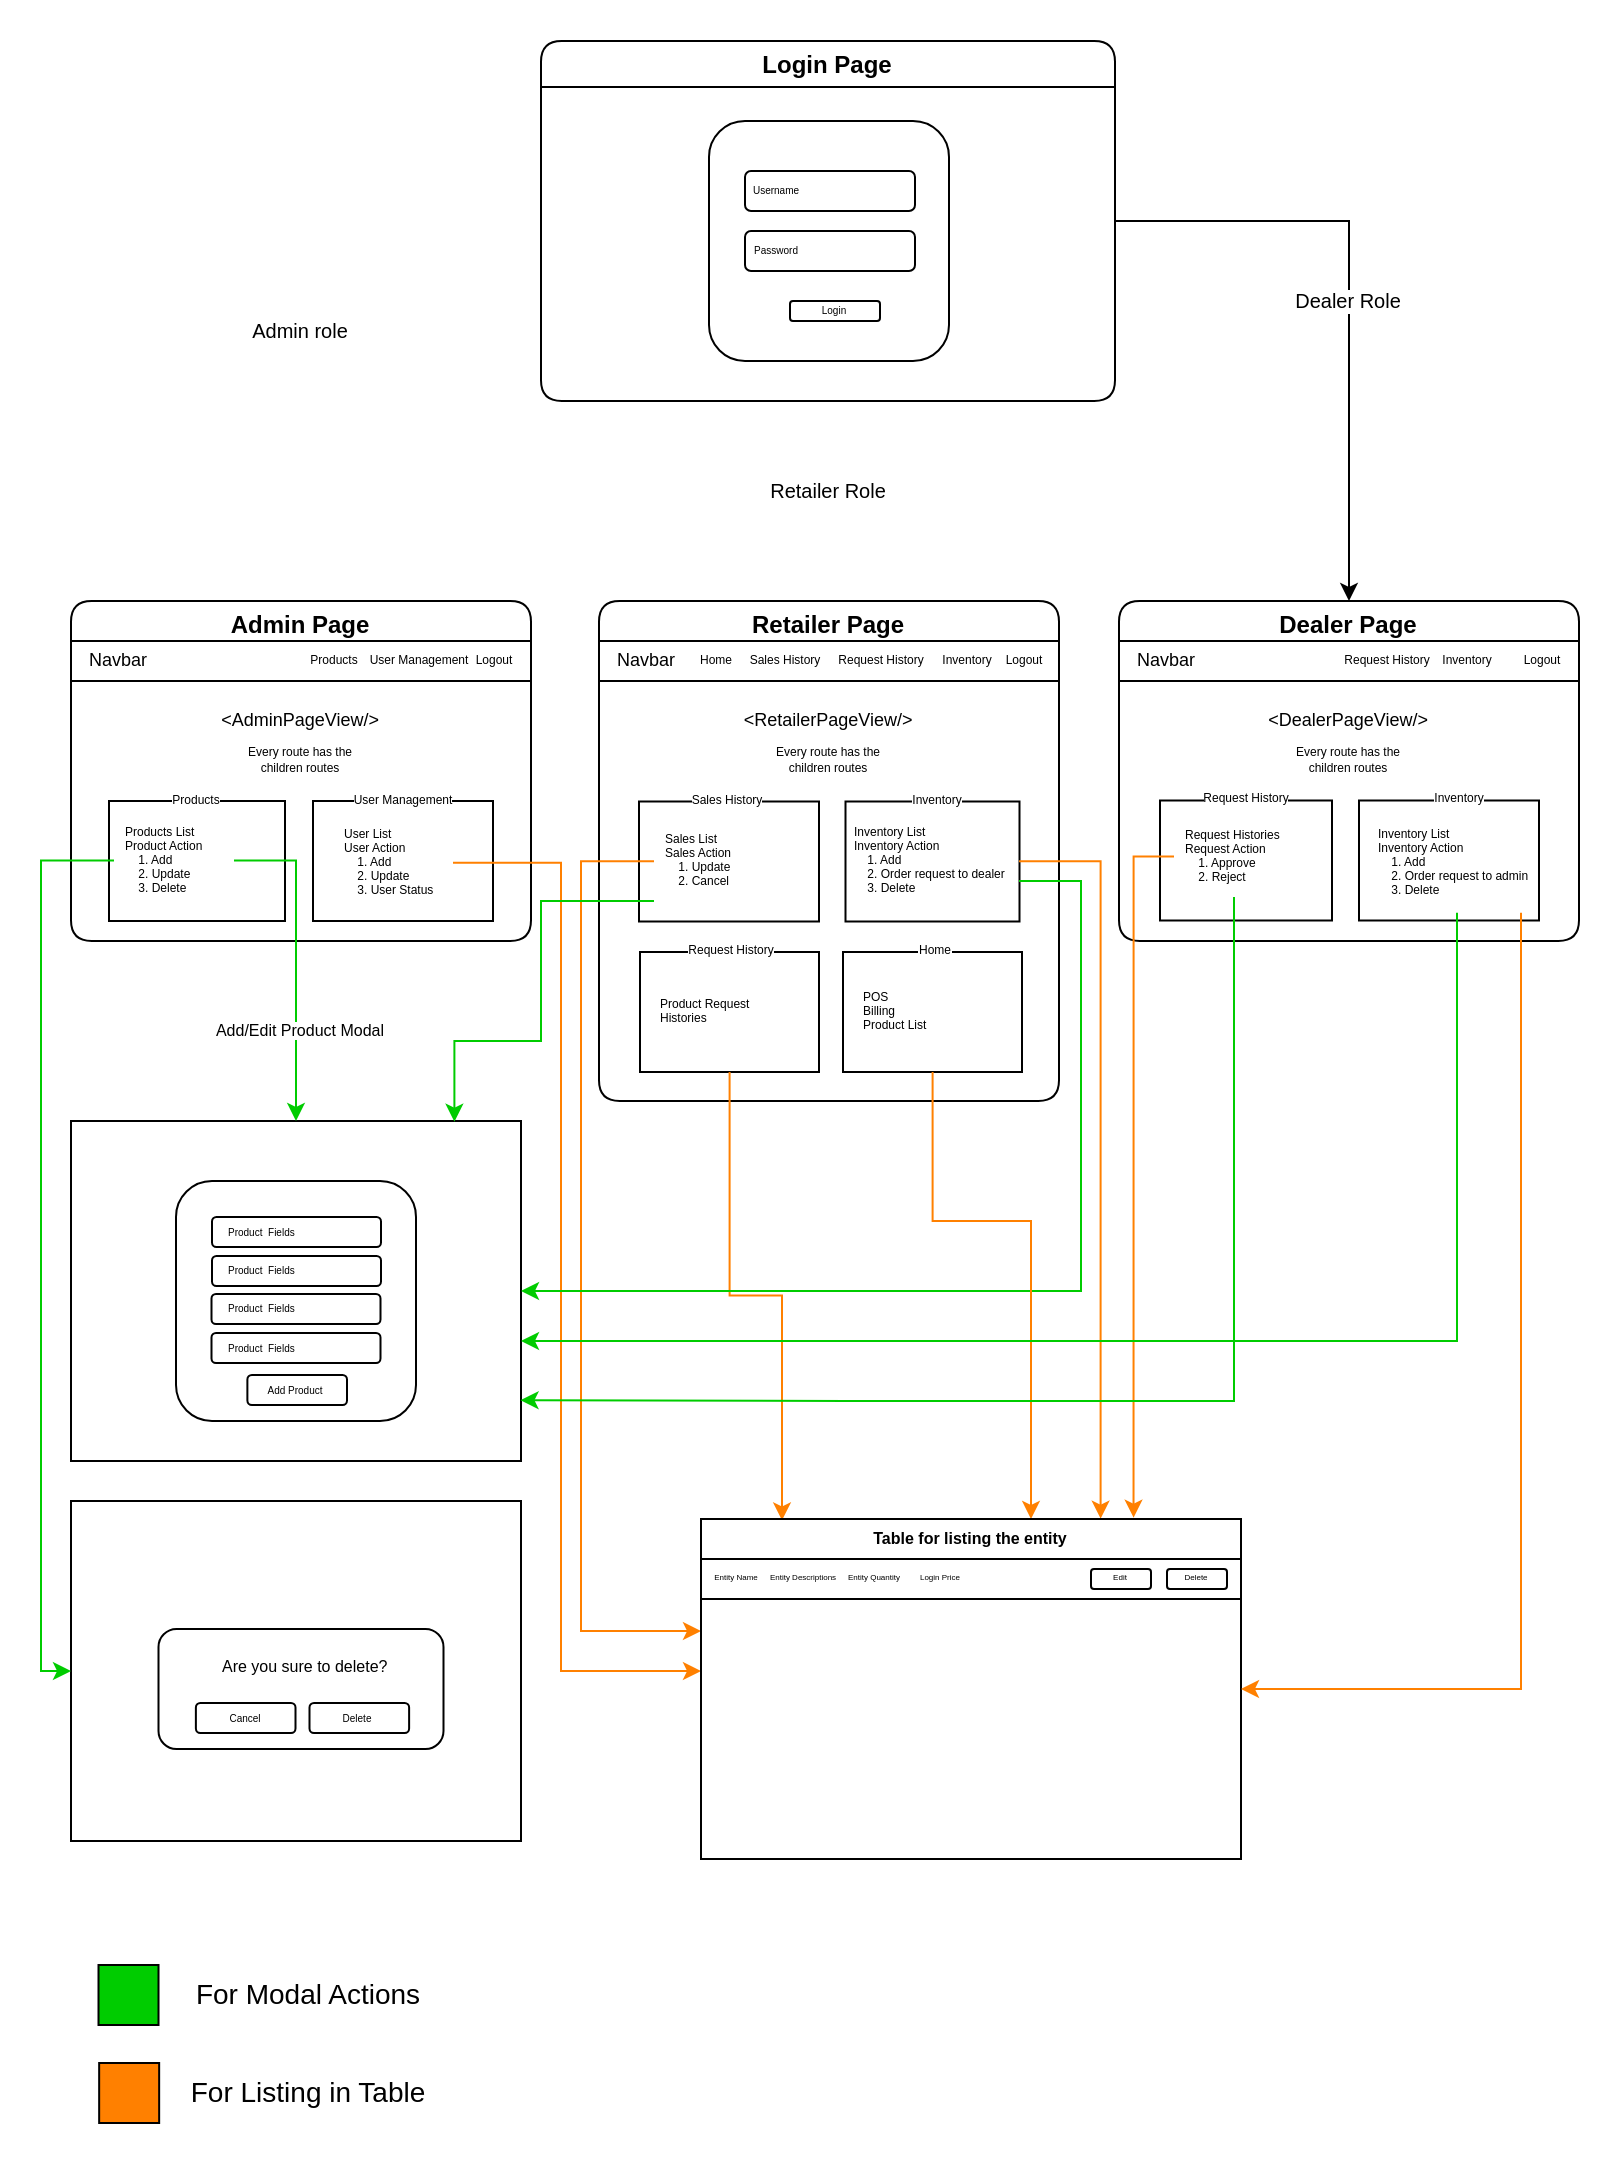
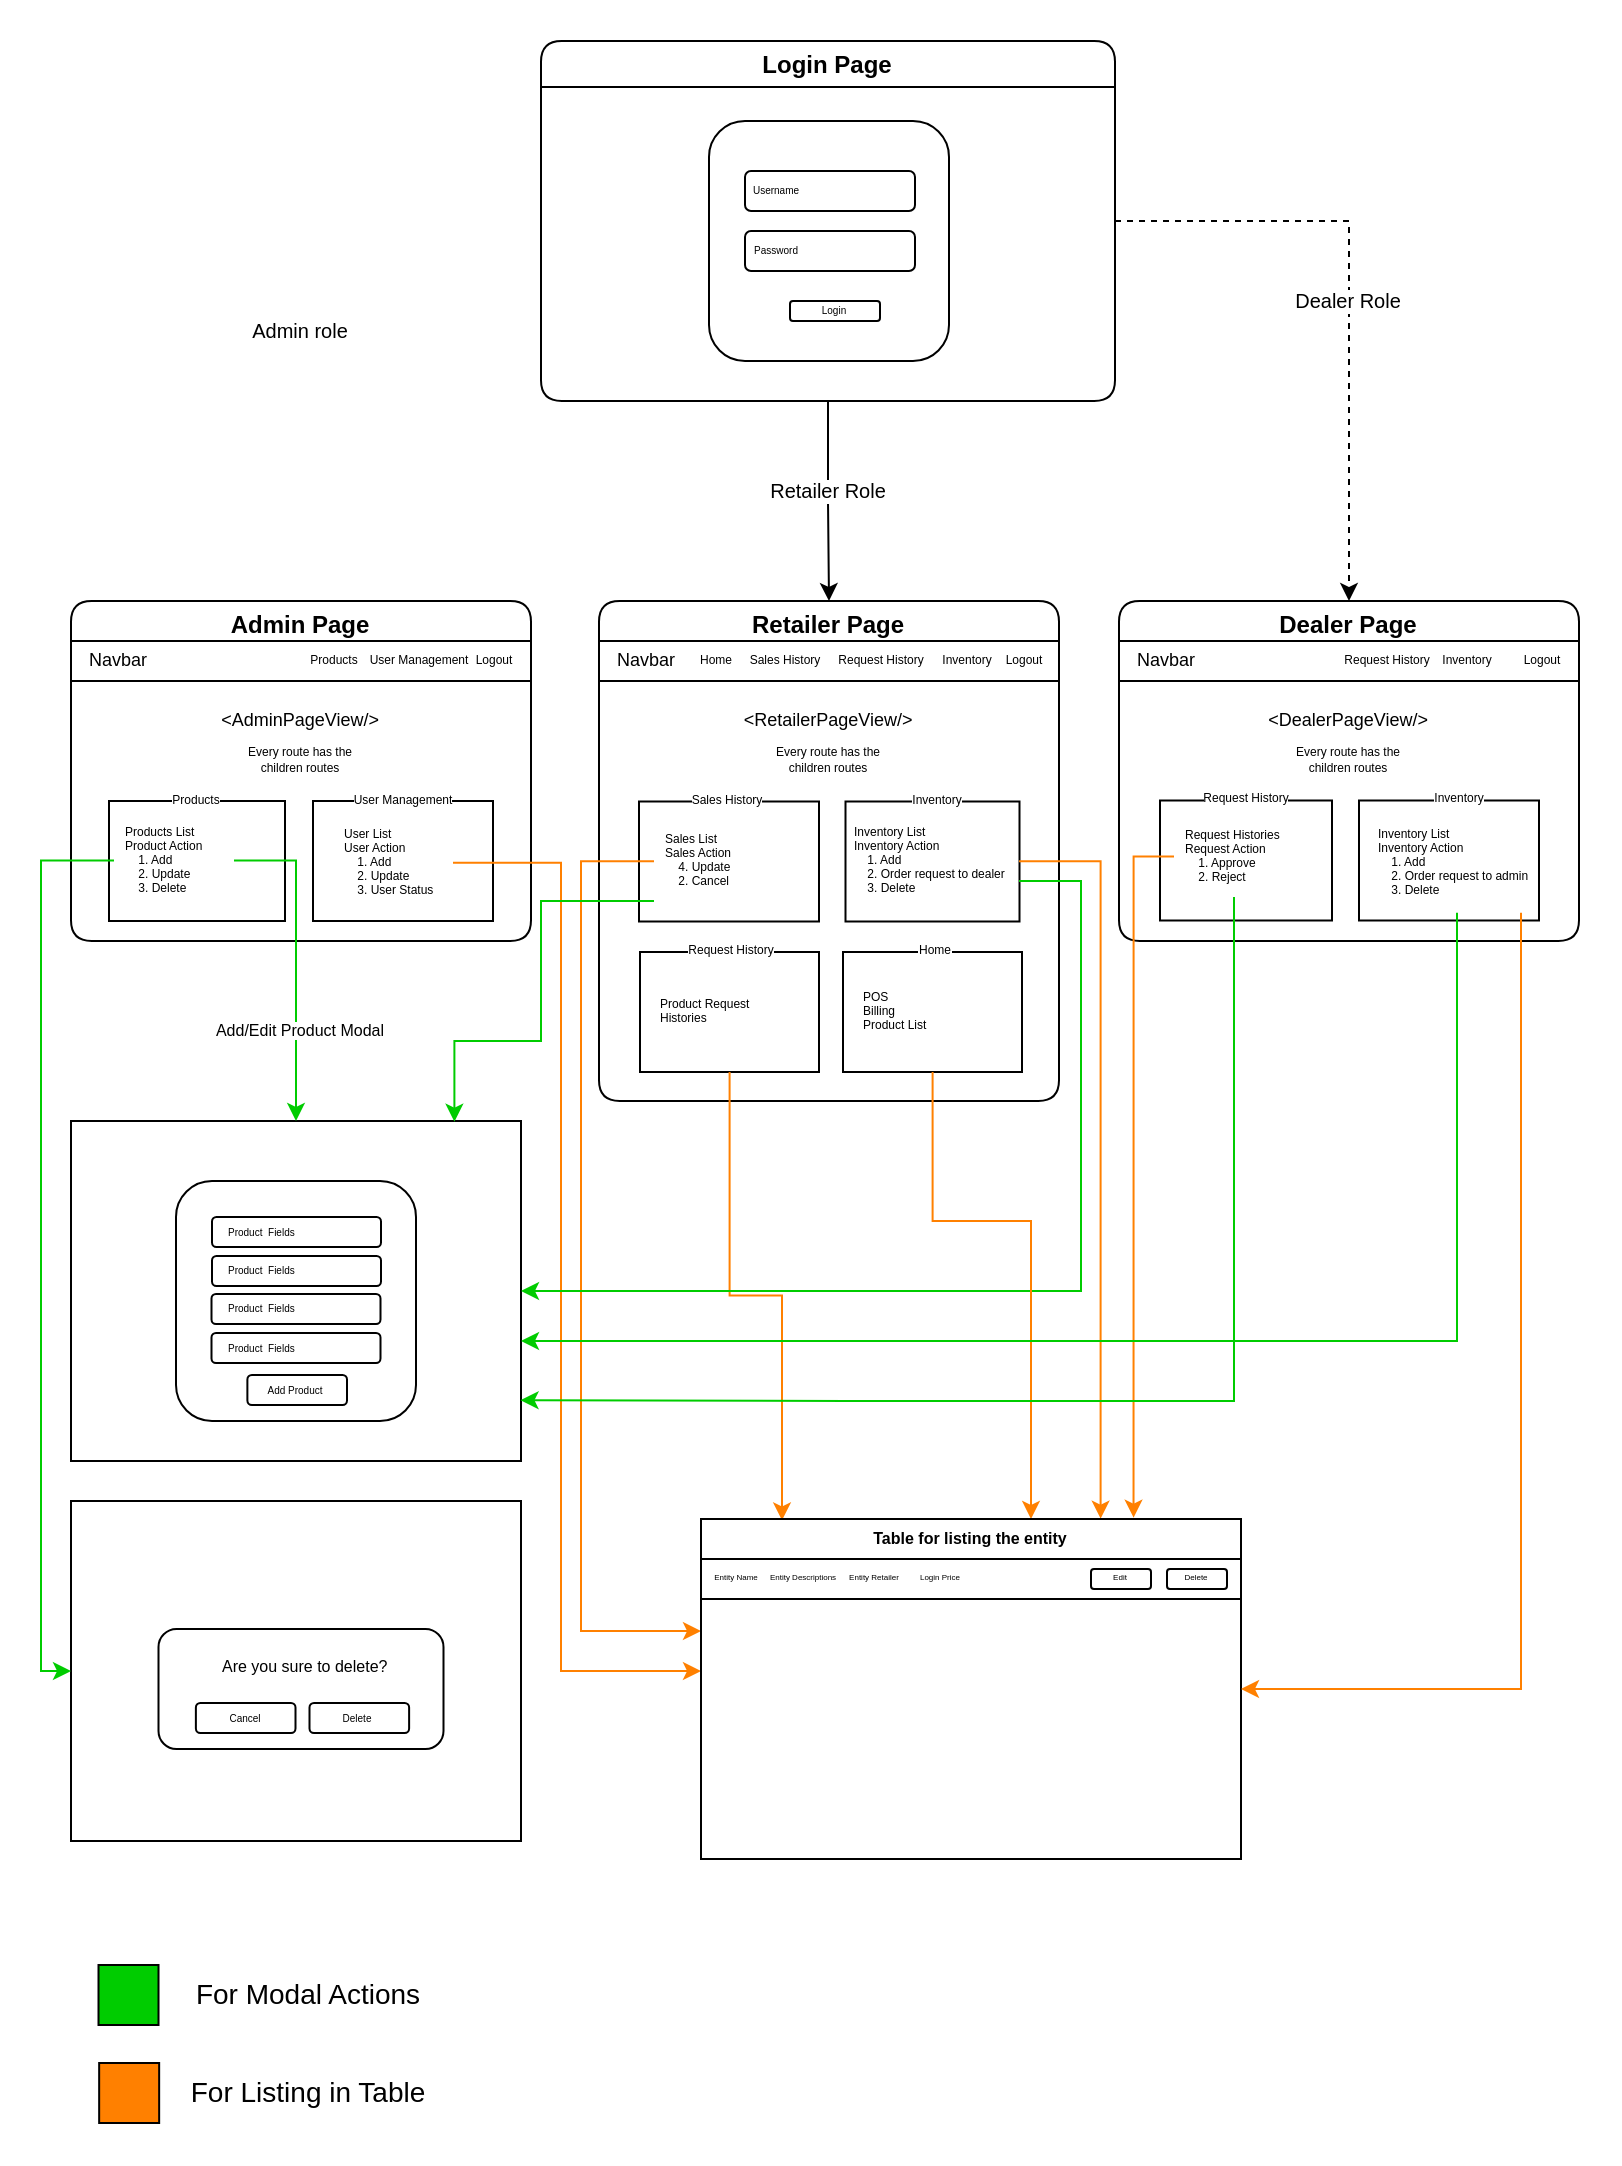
edge "Login Page" -> "Dealer Page": style solid -> dashed
edge "Login Page" -> "Retailer Page": added
node "Sales List Sales Action 1. Update 2. Cancel": label "Sales List Sales Action 1. Update 2. Cancel" -> "Sales List Sales Action 4. Update 2. Cancel"
node "Entity Quantity": label "Entity Quantity" -> "Entity Retailer"
